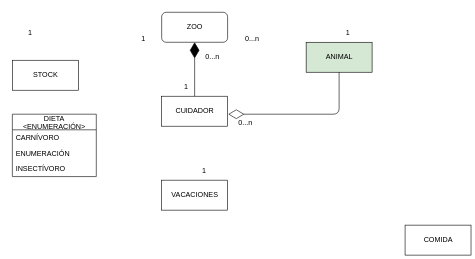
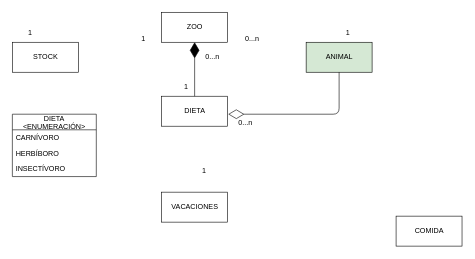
node "ZOO": shape rounded rectangle -> rectangle
node "STOCK": moved (45, 75) -> (45, 57)
node "CUIDADOR": label "CUIDADOR" -> "DIETA"
node "ENUMERACIÓN": label "ENUMERACIÓN" -> "HERBÍBORO"
node "VACACIONES": moved (195, 195) -> (195, 207)
node "COMIDA": moved (438, 240) -> (429, 231)
